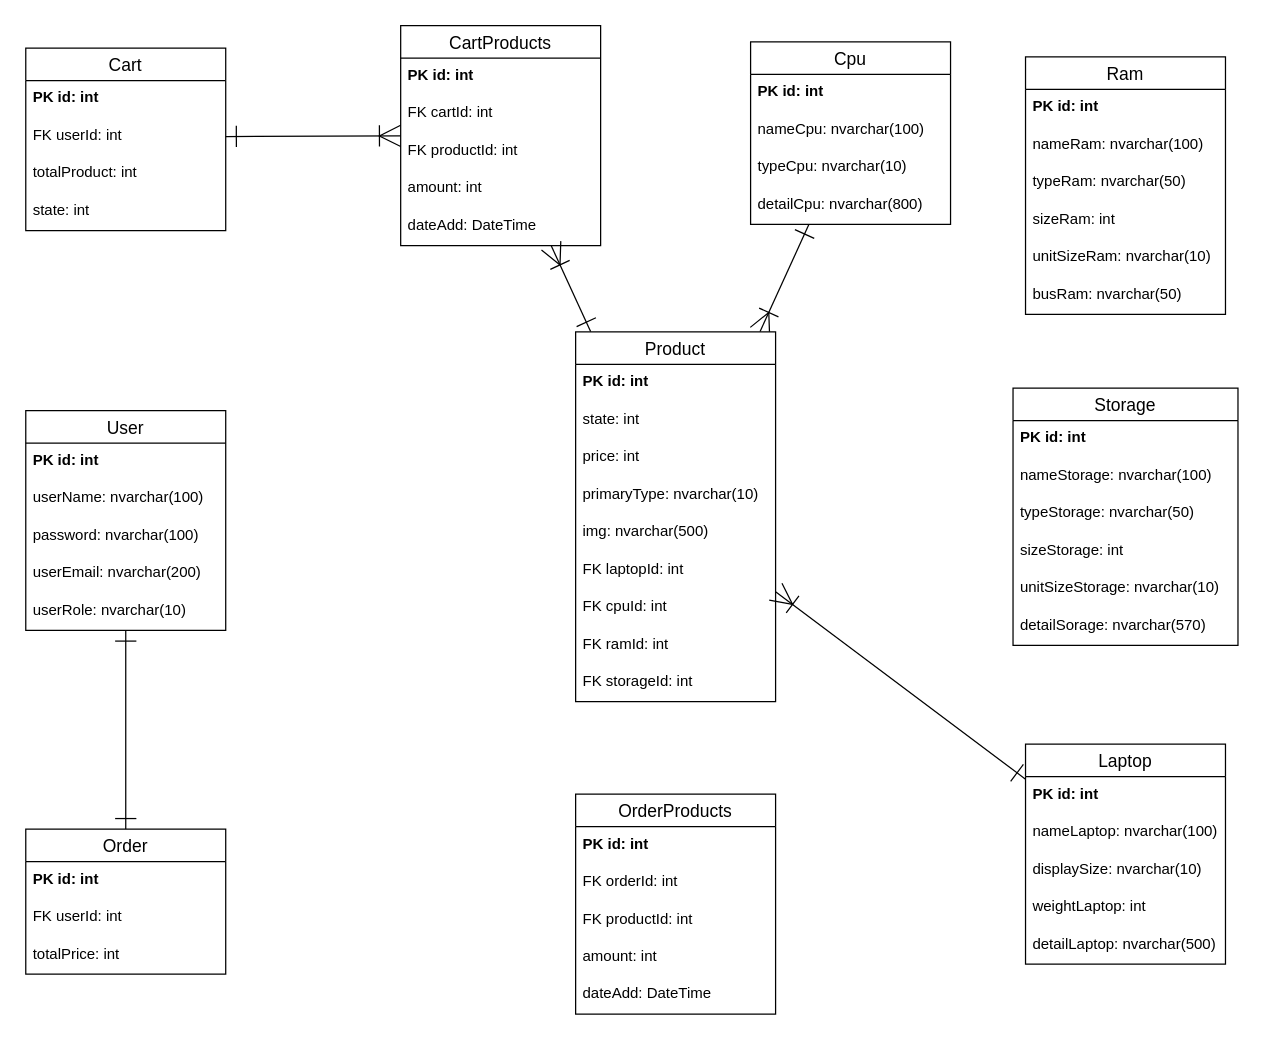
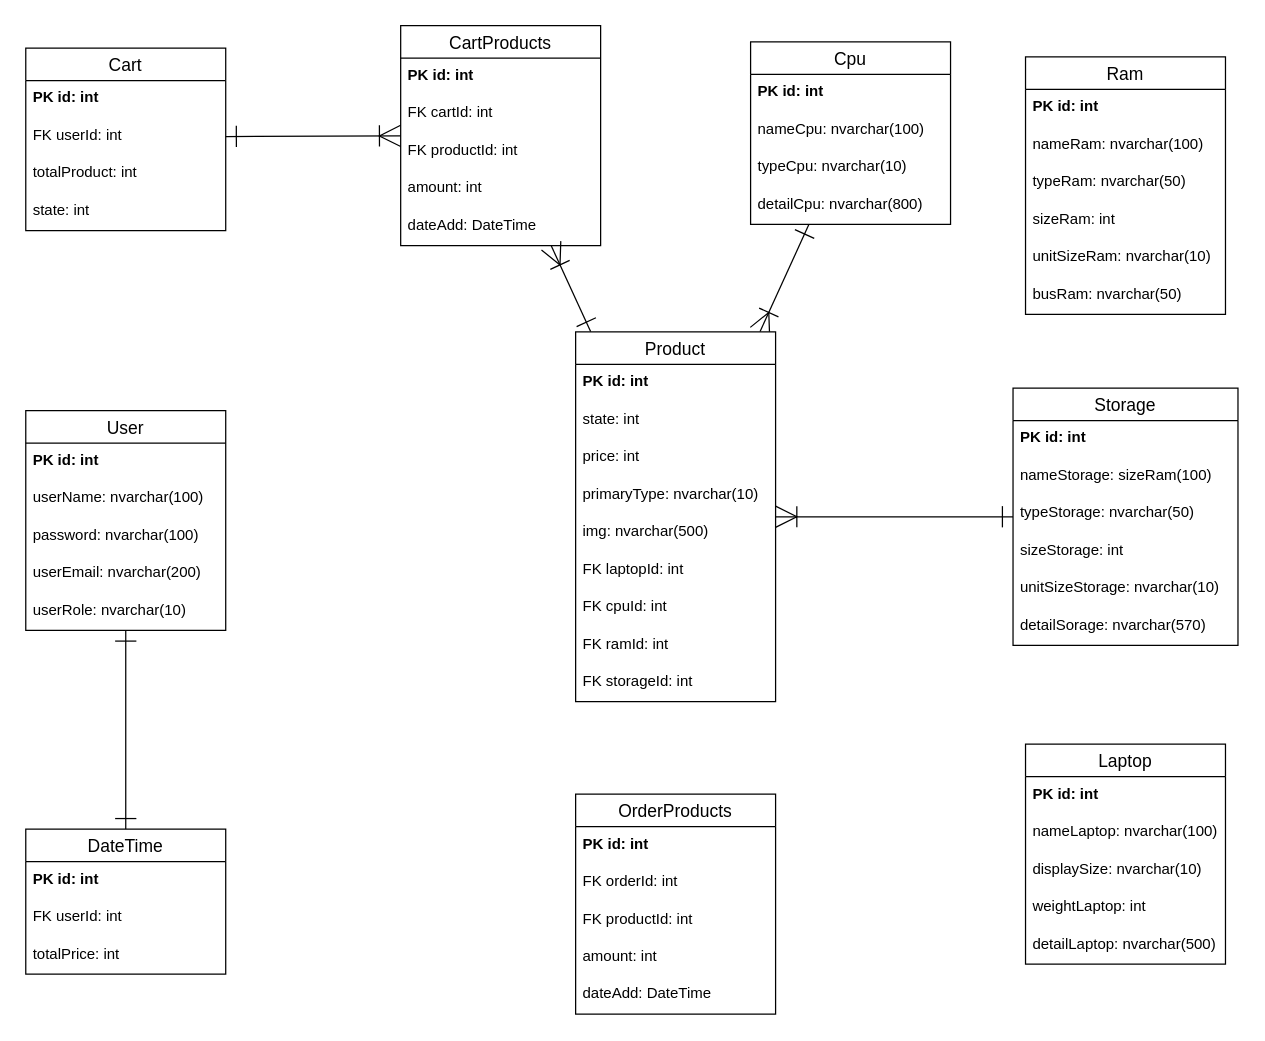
node "nameStorage: nvarchar(100)": label "nameStorage: nvarchar(100)" -> "nameStorage: sizeRam(100)"
edge "Product" -- "Storage": added
edge "Product" -- "Laptop": removed
node "Order": label "Order" -> "DateTime"
